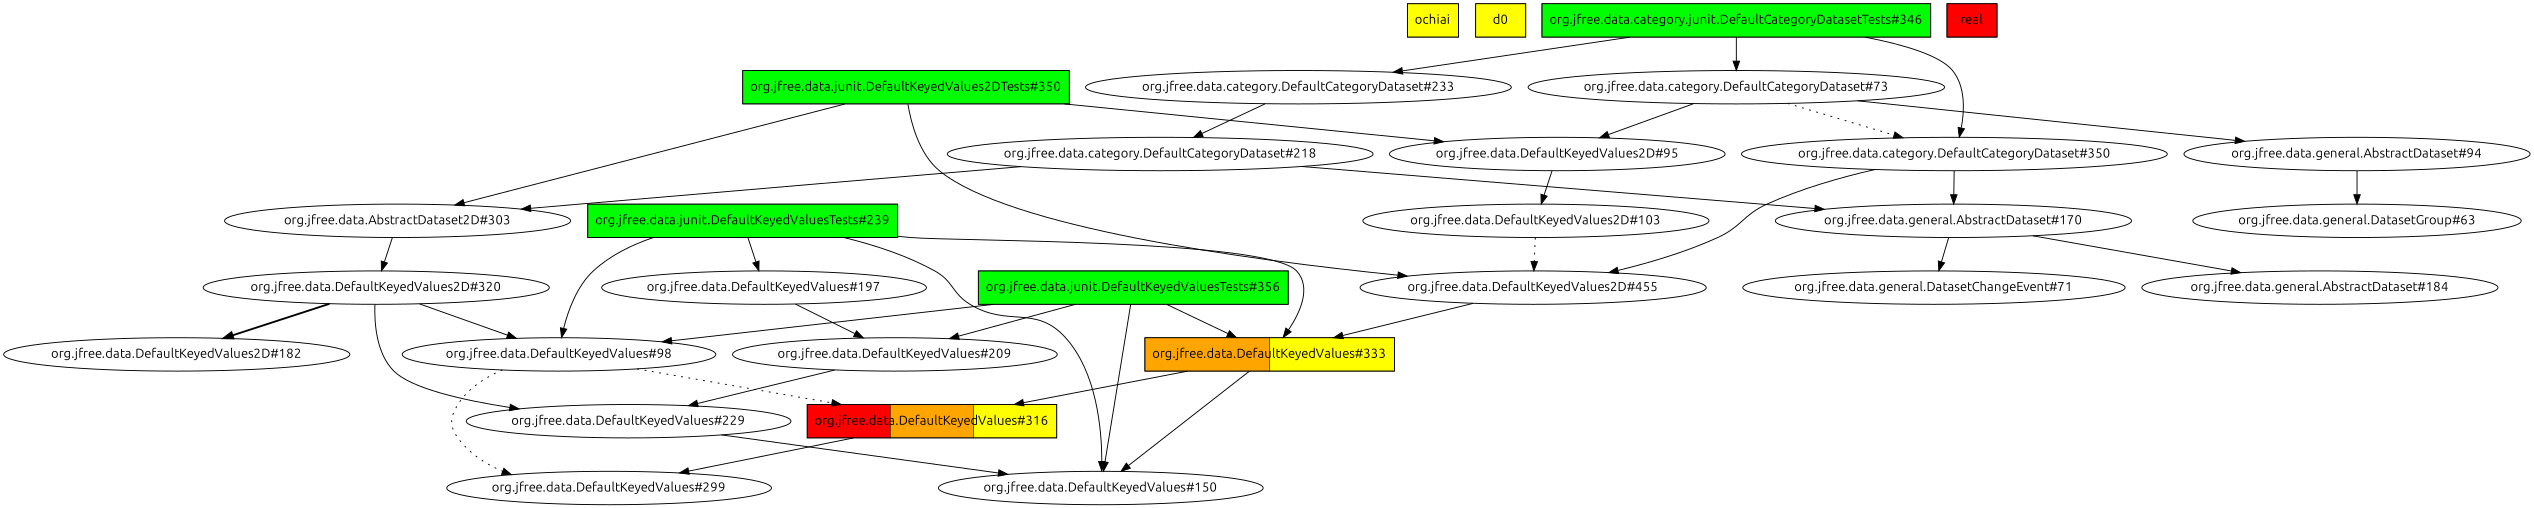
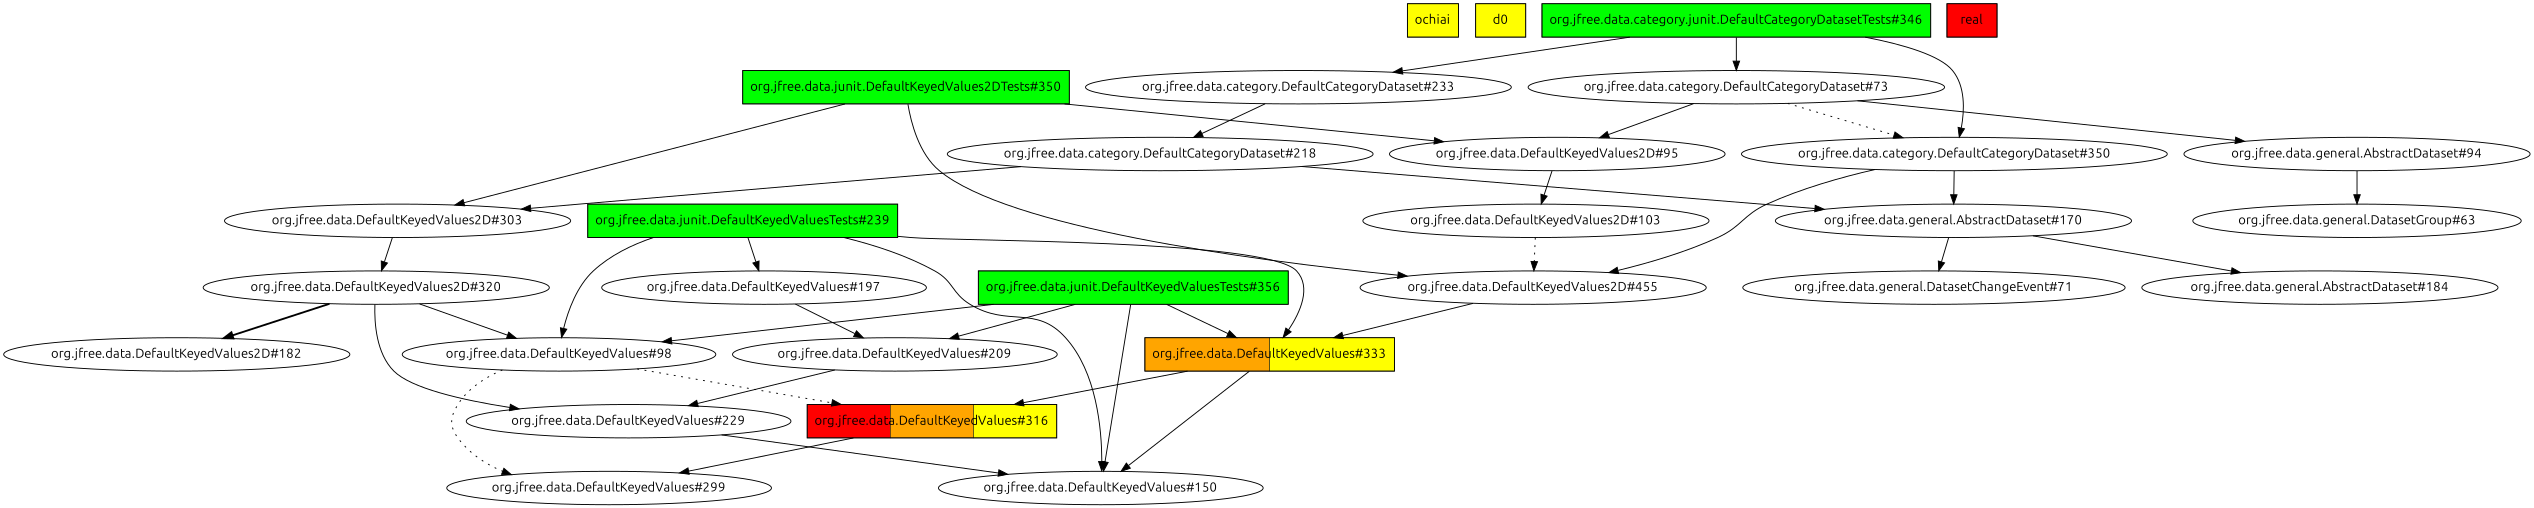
node "org.jfree.data.AbstractDataset2D#303": label "org.jfree.data.AbstractDataset2D#303" -> "org.jfree.data.DefaultKeyedValues2D#303"
